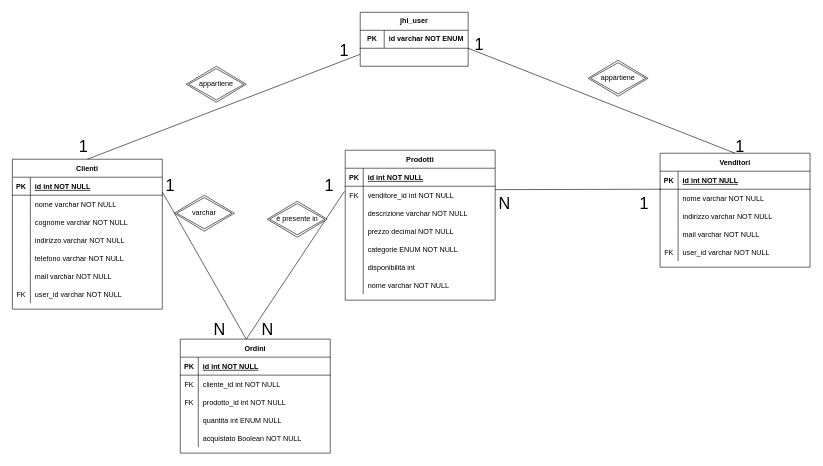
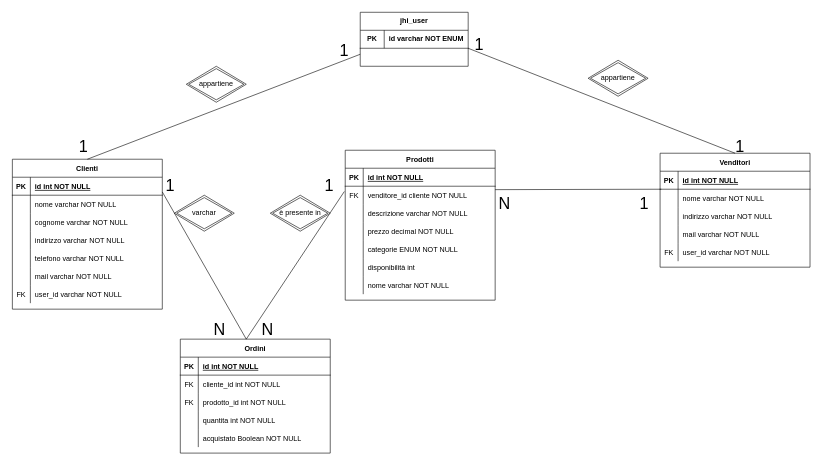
node "venditore_id int NOT NULL": label "venditore_id int NOT NULL" -> "venditore_id cliente NOT NULL"
node "è presente in": moved (297, 219) -> (300, 213)
node "quantita int ENUM NULL": label "quantita int ENUM NULL" -> "quantita int NOT NULL"
